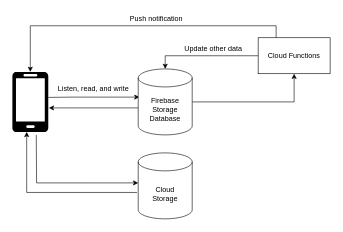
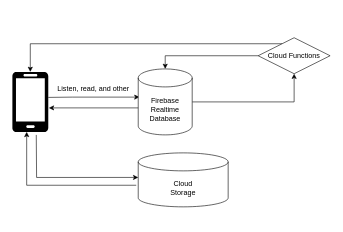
node "Push notification": removed
node "Update other data": removed
node "Cloud Functions": shape rectangle -> diamond
node "Listen, read, and write": label "Listen, read, and write" -> "Listen, read, and other"
node "Firebase Storage Database": label "Firebase Storage Database" -> "Firebase Realtime Database"
node "Cloud Storage": size 54x66 -> 90x54
